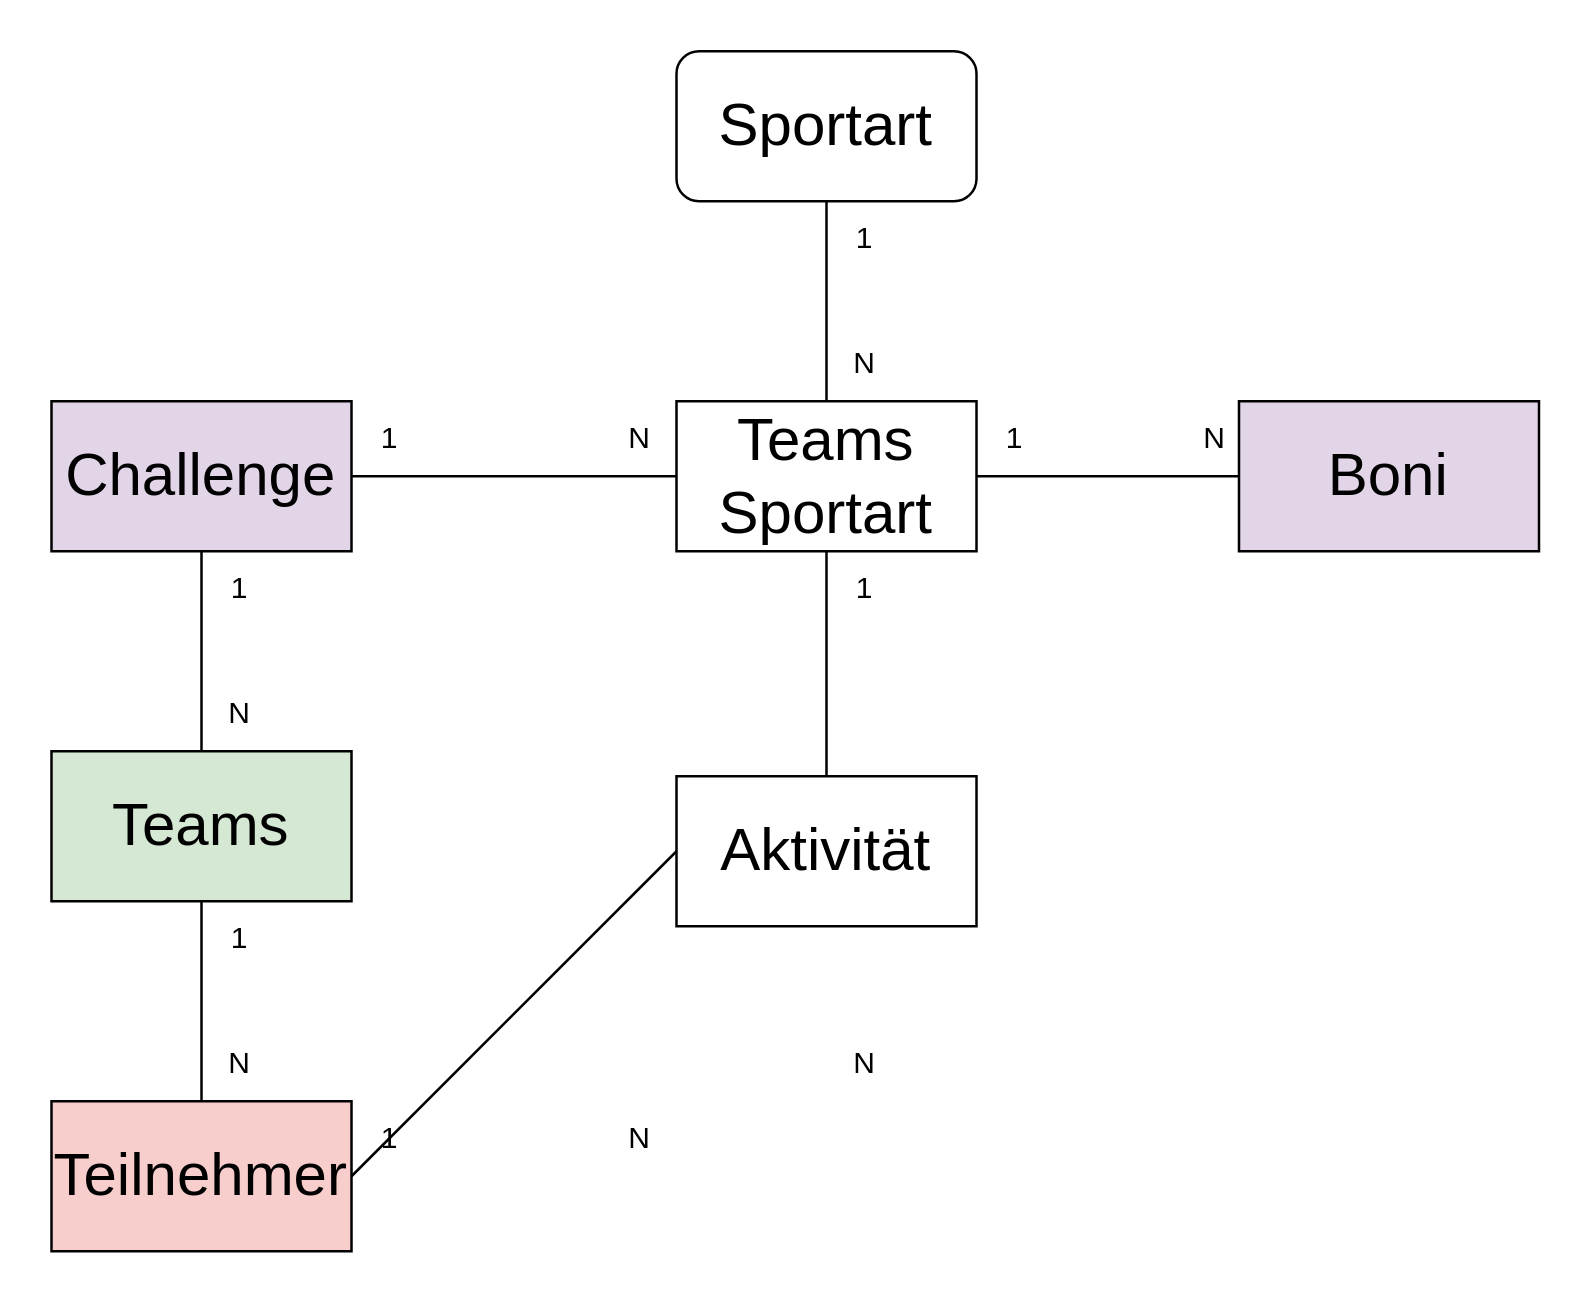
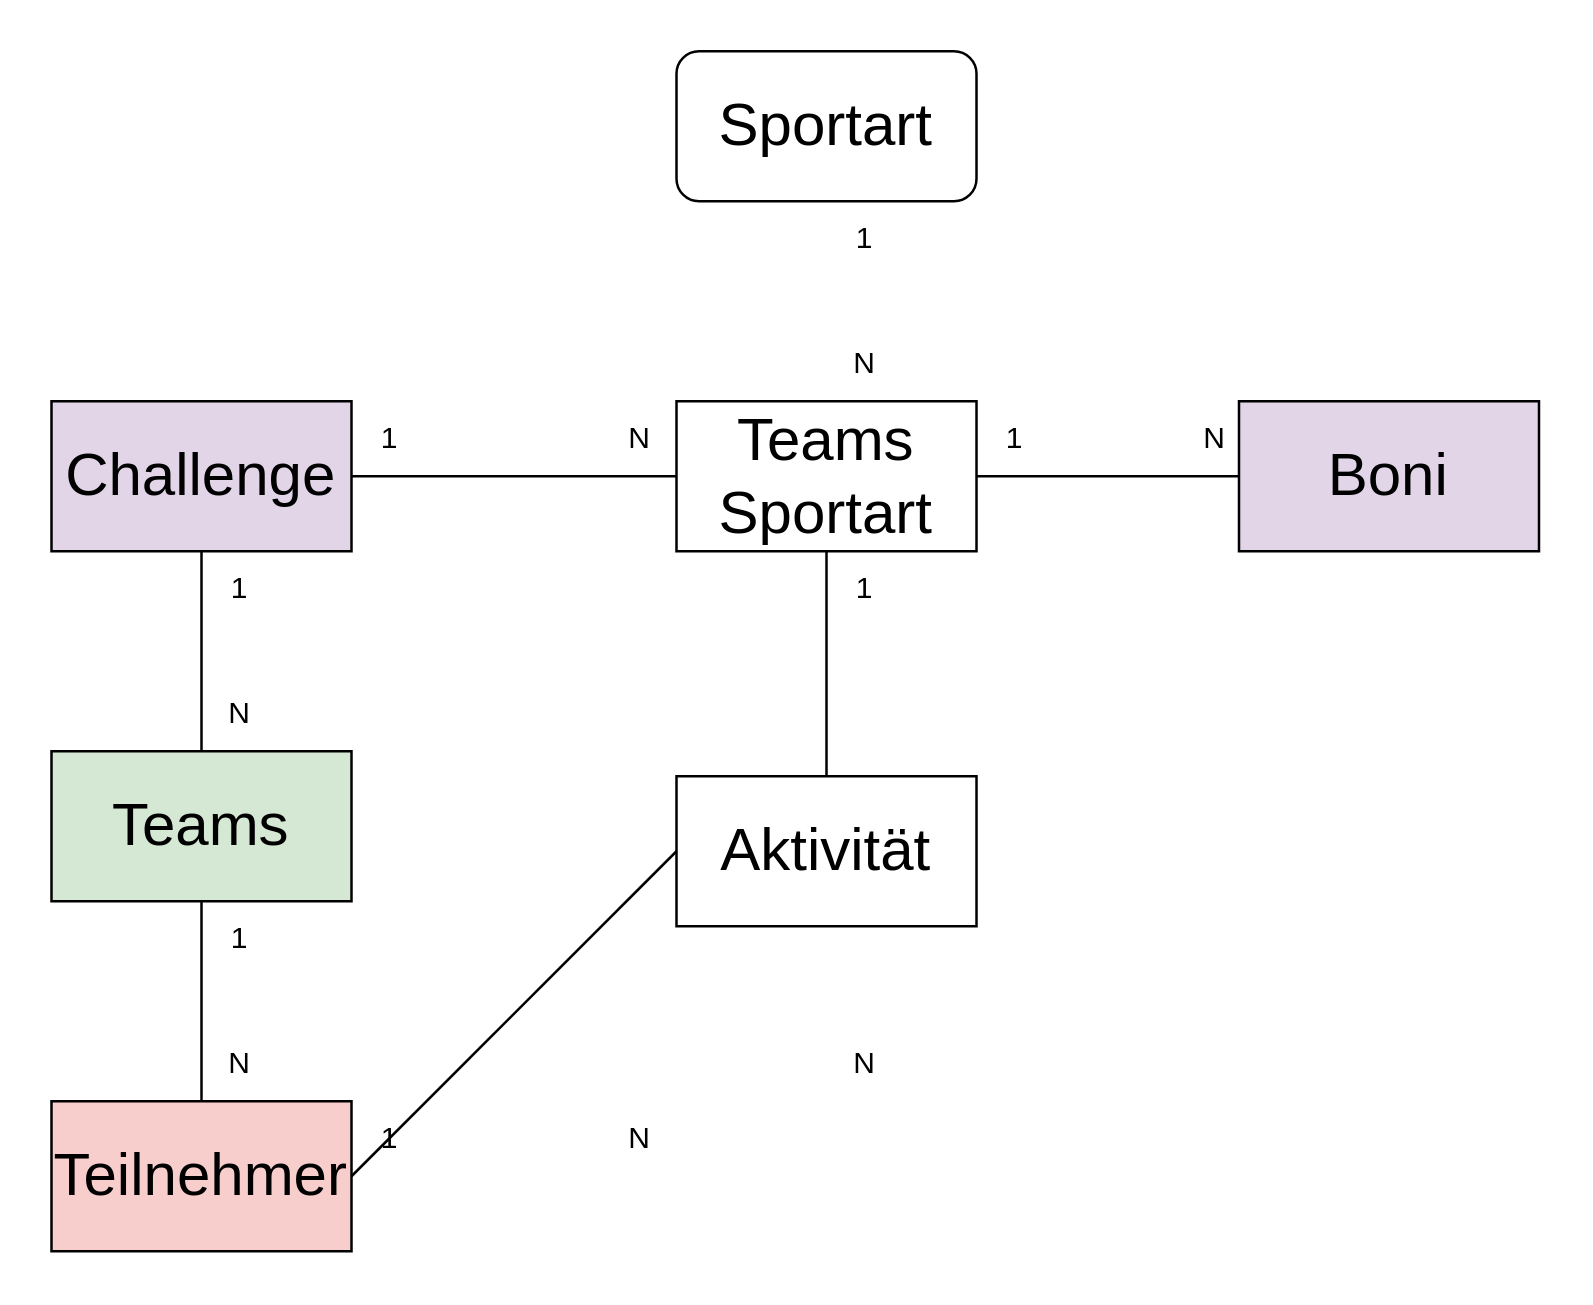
edge "Sportart" -- "Teams Sportart": removed
